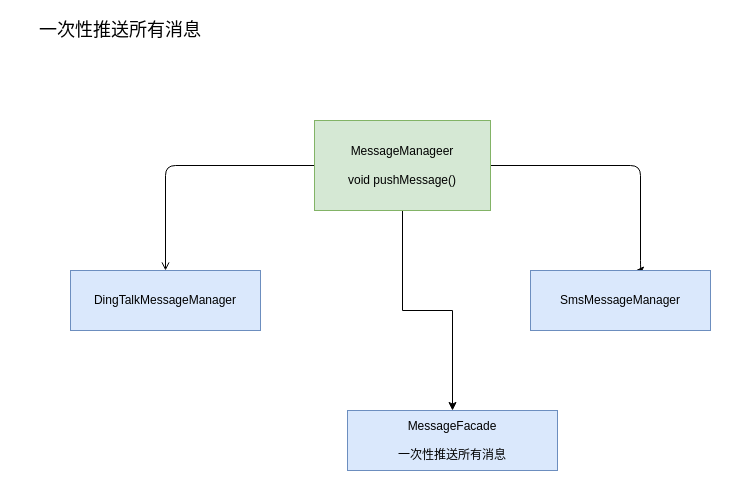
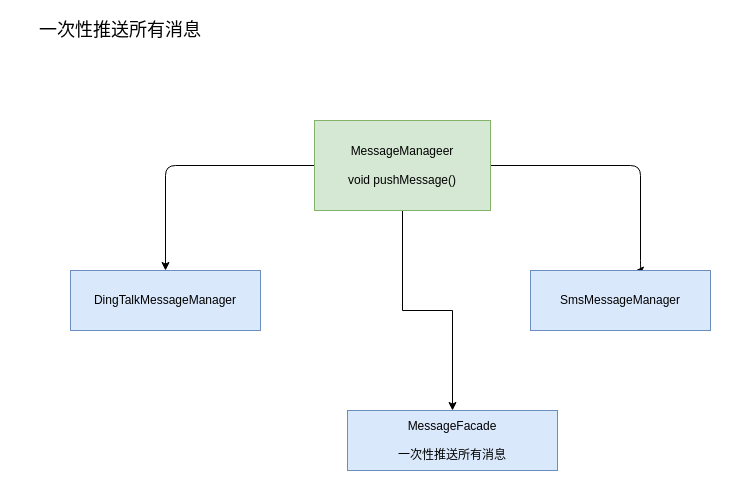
edge "MessageManageer void pushMessage()" -> "DingTalkMessageManager": arrowhead open -> classic
